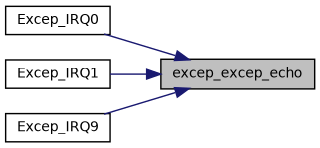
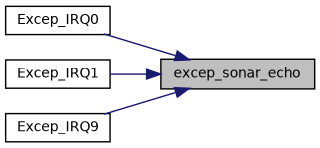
node "excep_excep_echo": label "excep_excep_echo" -> "excep_sonar_echo"
